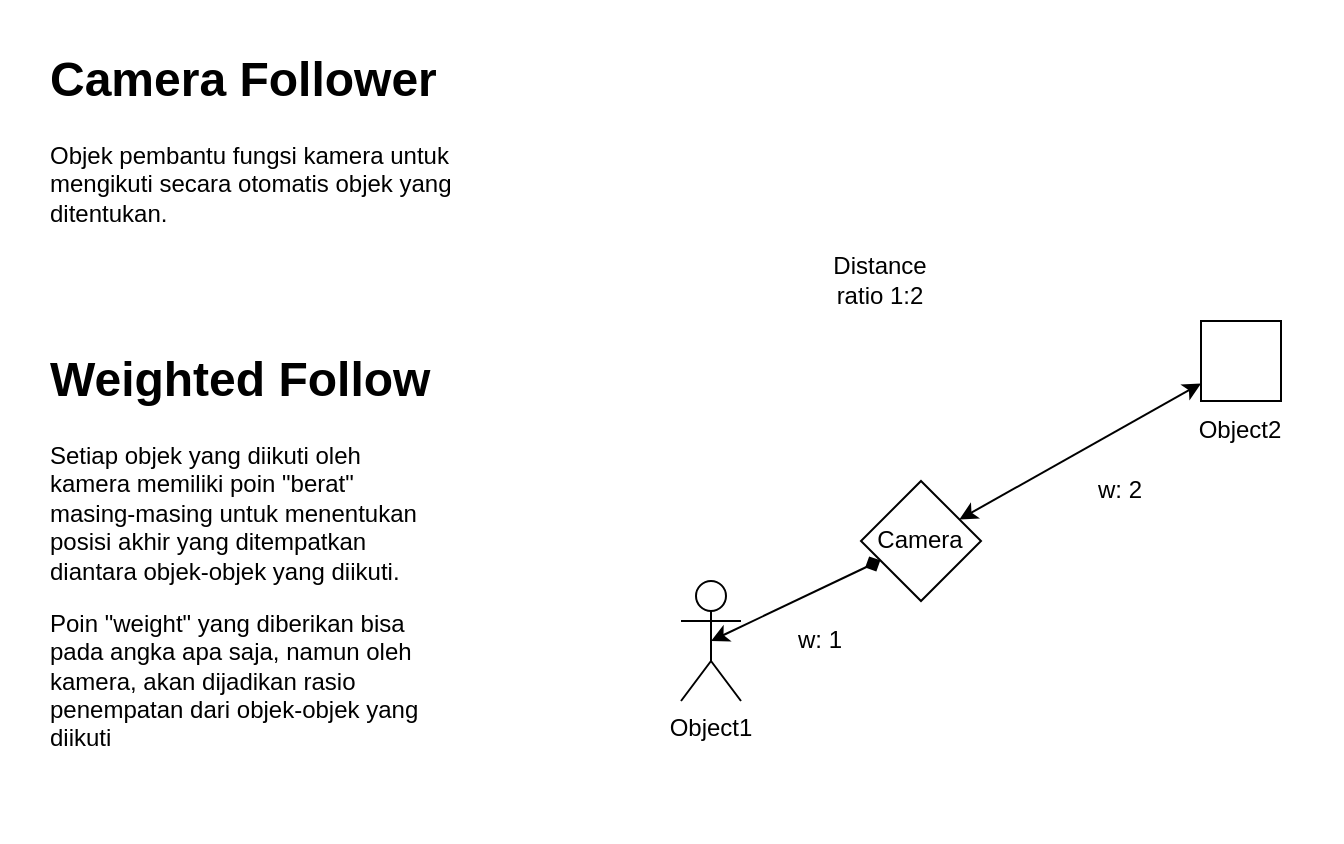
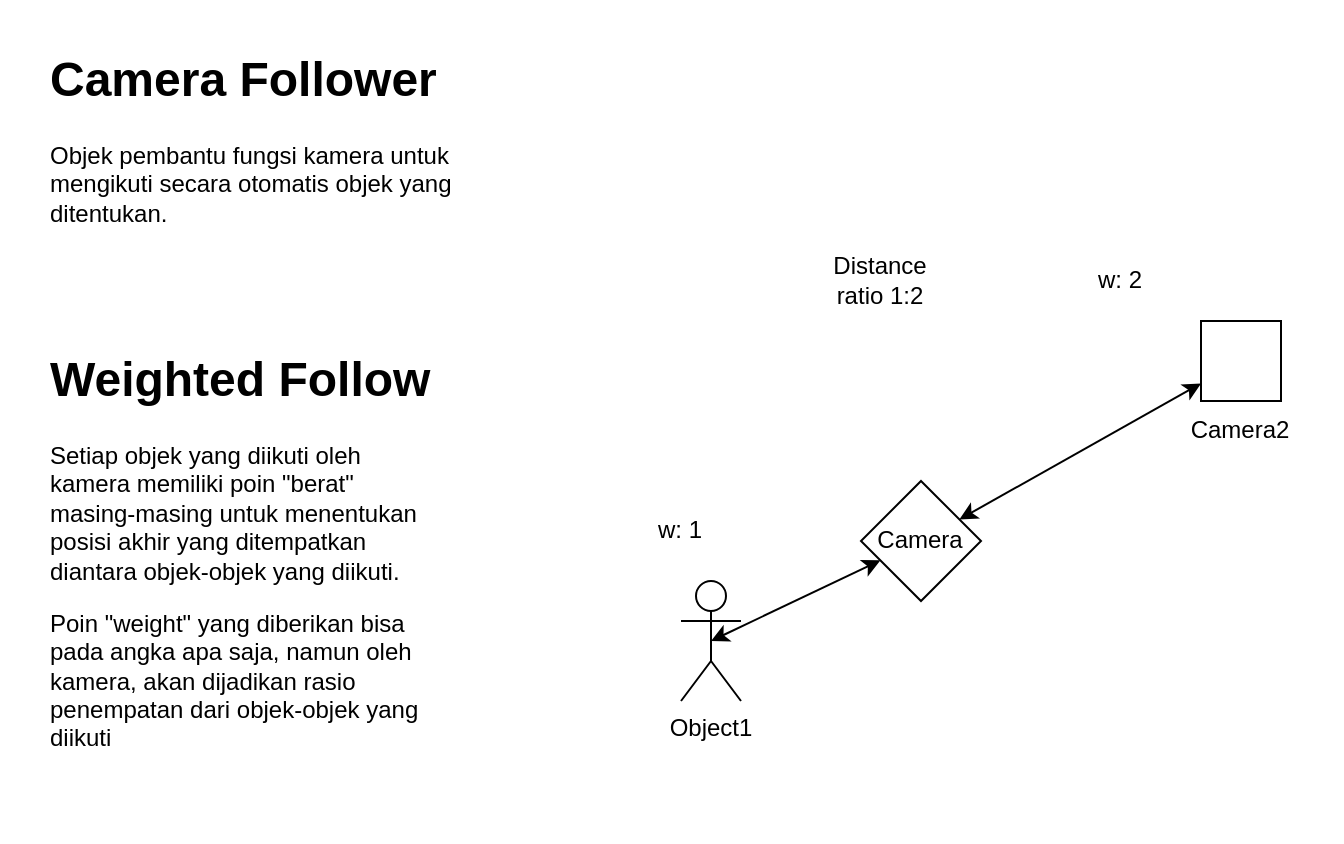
node "Object2": label "Object2" -> "Camera2"
node "w: 2": moved (1121, 491) -> (1121, 281)
edge "Camera" -- "Object1": arrowhead diamond -> classic
node "w: 1": moved (821, 641) -> (681, 531)
